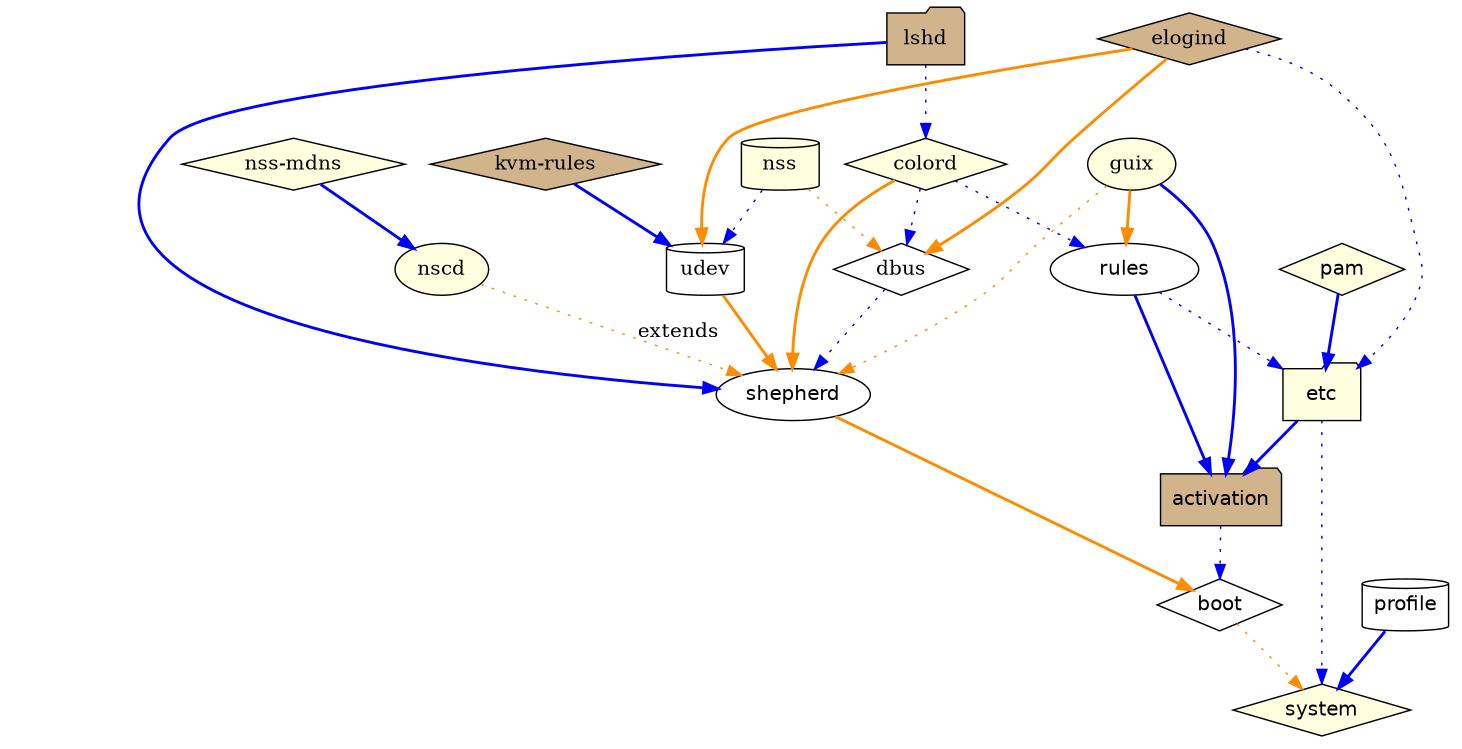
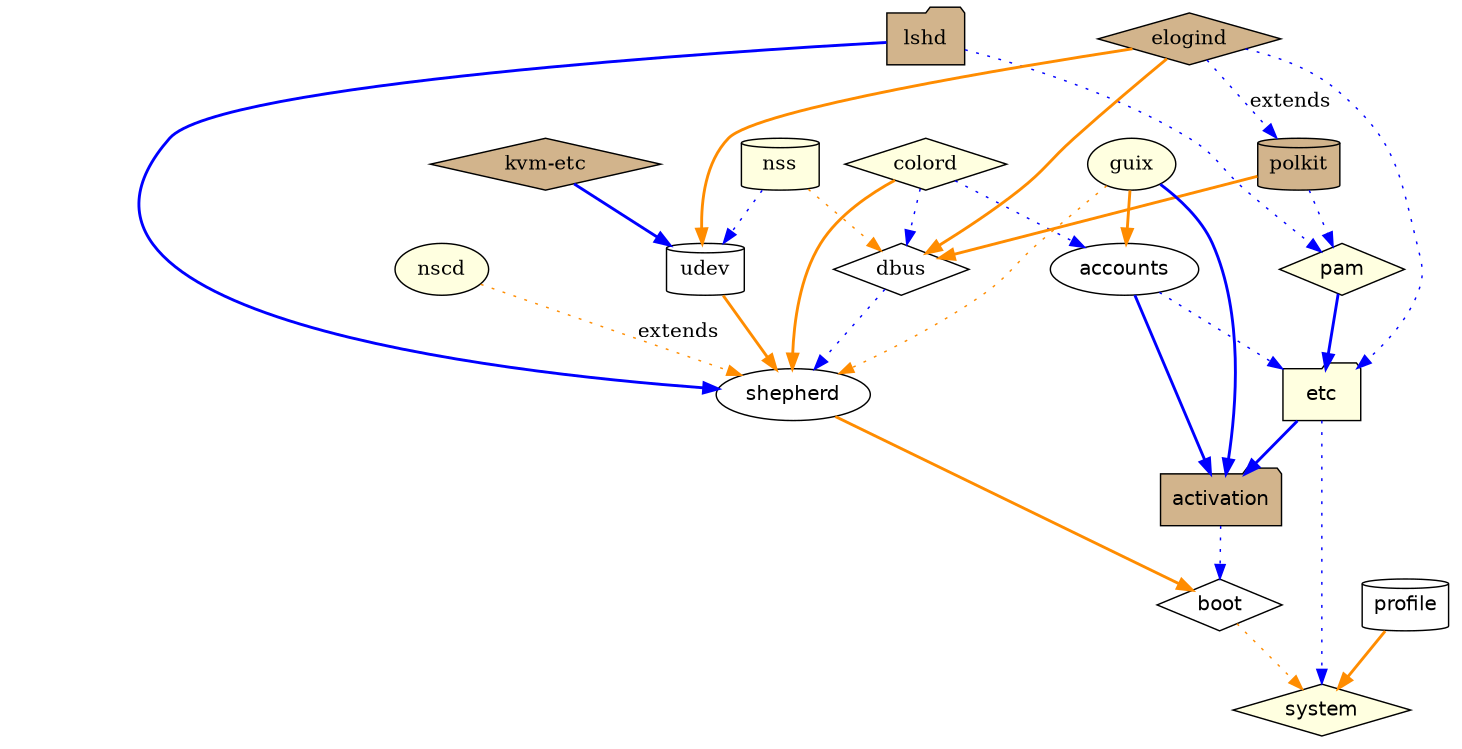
edge "lshd" -> "colord": now "lshd" -> "pam"
node "nss-mdns": removed
node "kvm-rules": label "kvm-rules" -> "kvm-etc"
node "polkit": added
node "rules": label "rules" -> "accounts"
edge "profile" -> "system": color blue -> darkorange
